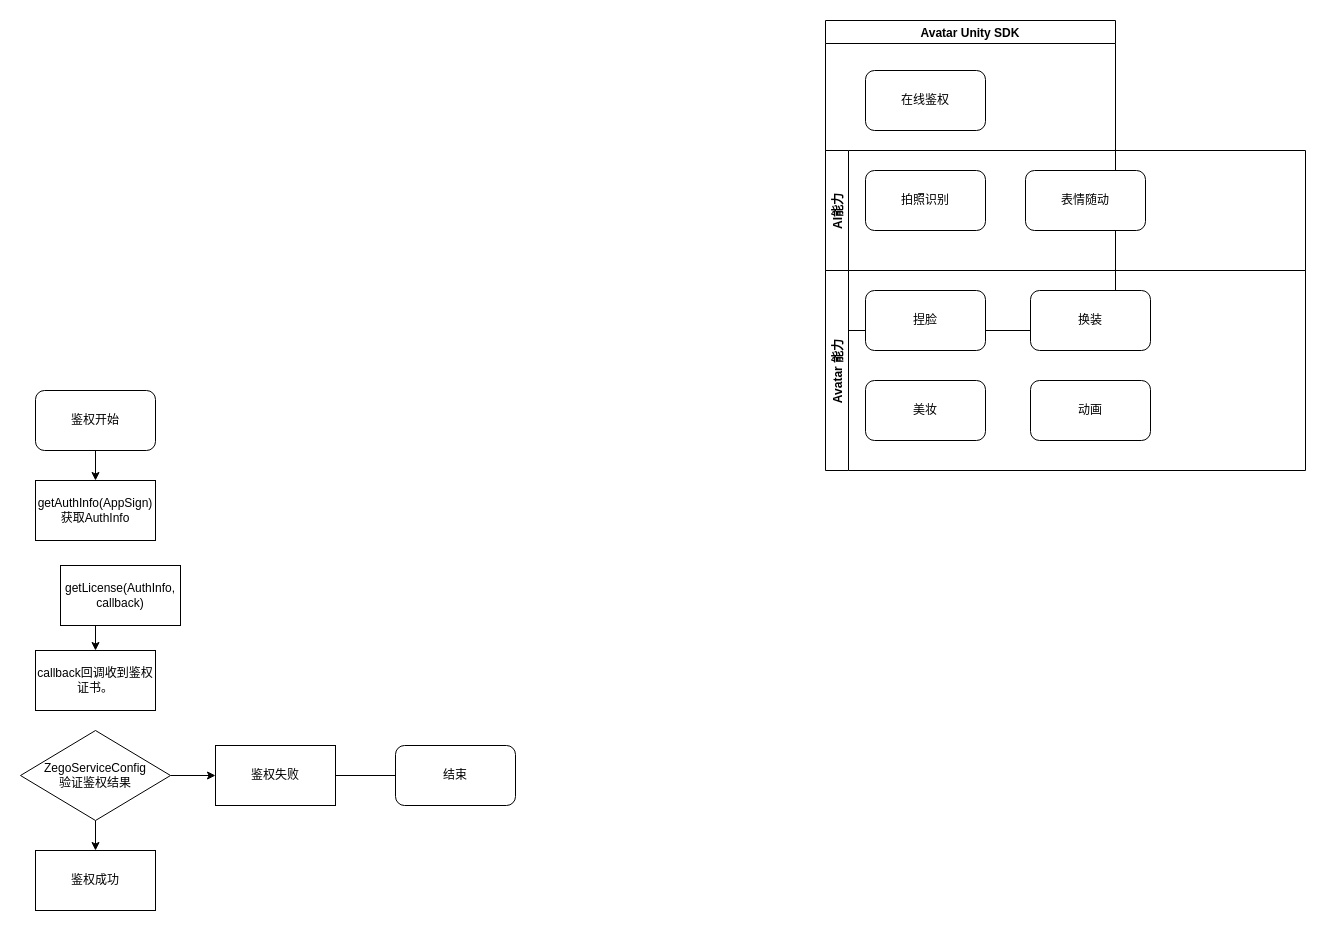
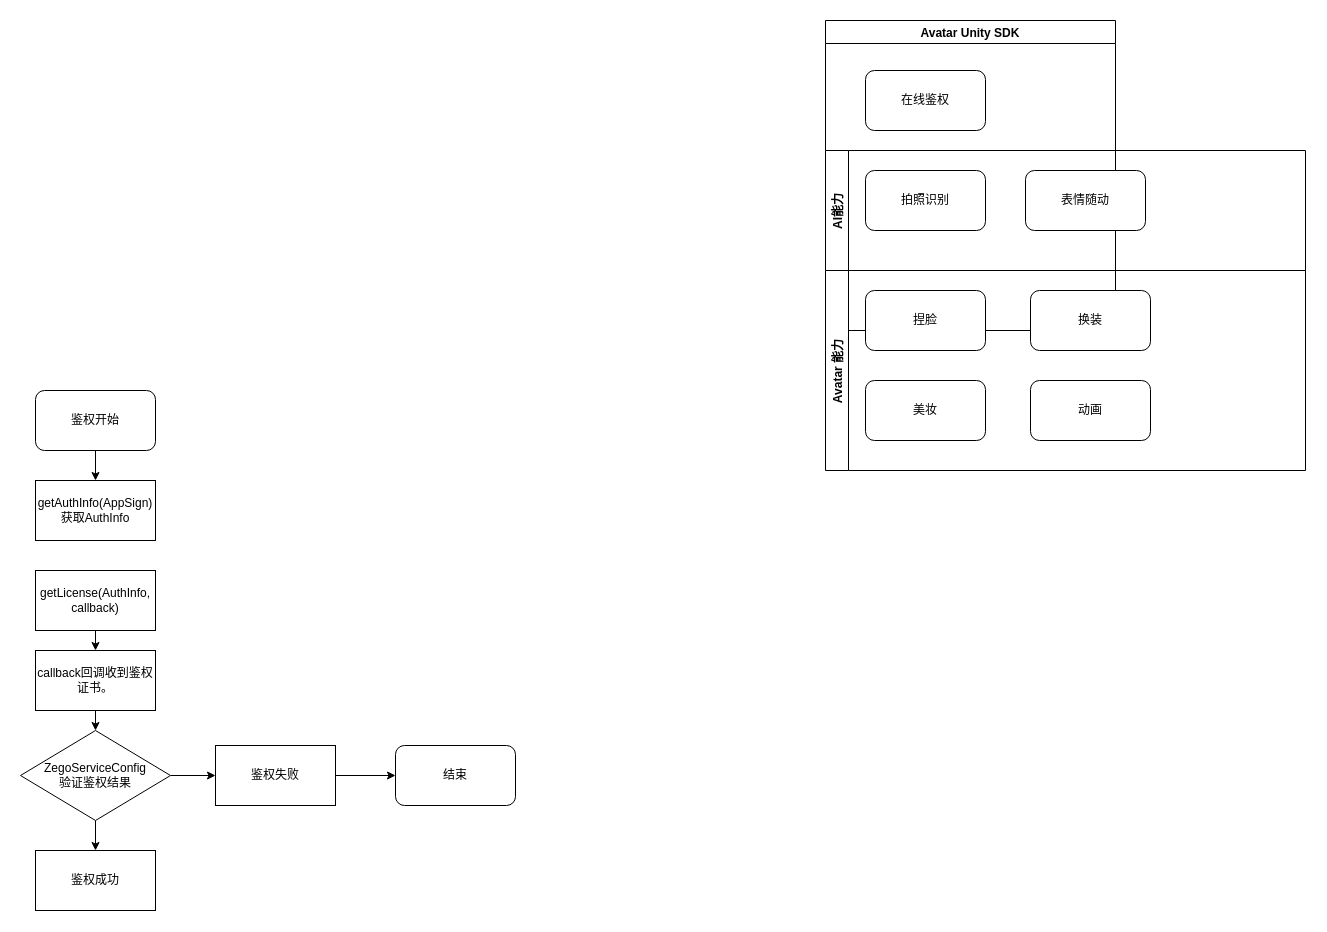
node "getLicense(AuthInfo, callback)": moved (121, 596) -> (96, 601)
edge "callback回调收到鉴权证书。" -> "ZegoServiceConfig 验证鉴权结果": added
edge "鉴权失败" -- "结束": arrowhead none -> classic
